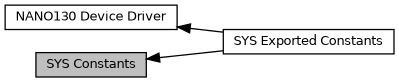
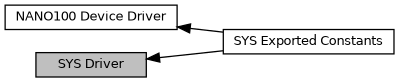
node "NANO130 Device Driver": label "NANO130 Device Driver" -> "NANO100 Device Driver"
node "SYS Constants": label "SYS Constants" -> "SYS Driver"
